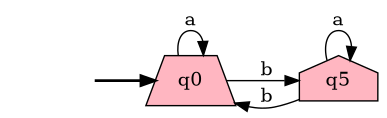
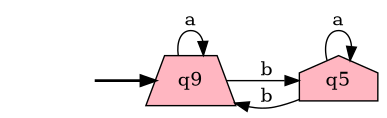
node "q0": label "q0" -> "q9"
